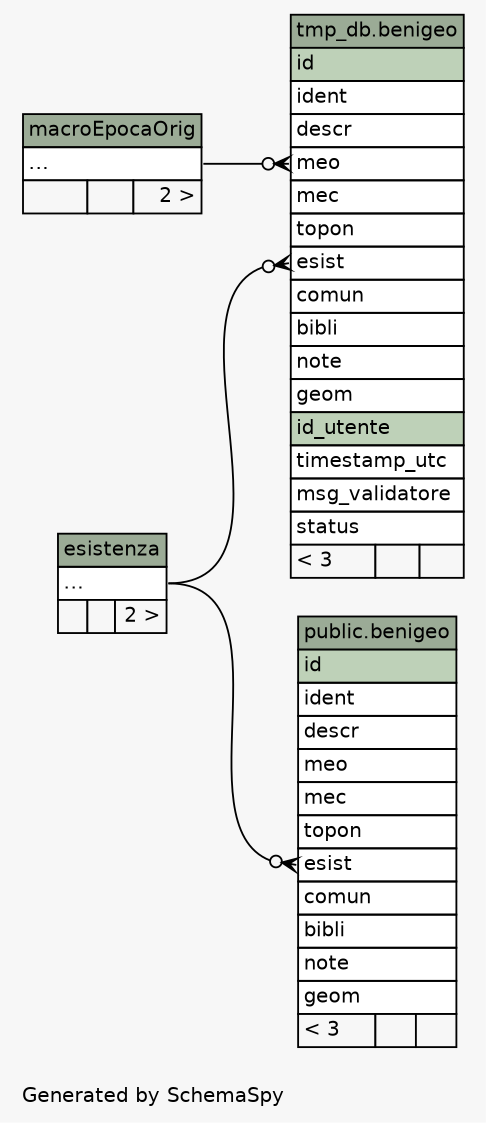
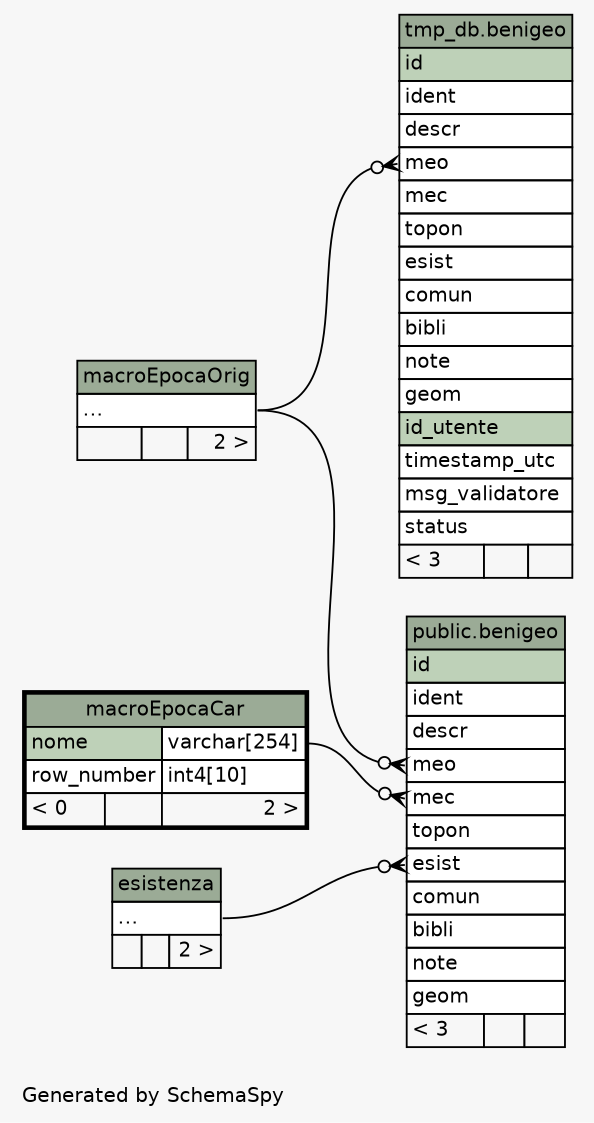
edge "esistenza" -> "tmp_db.benigeo": removed
edge "macroEpocaOrig" -> "public.benigeo": added
node "macroEpocaCar": added
